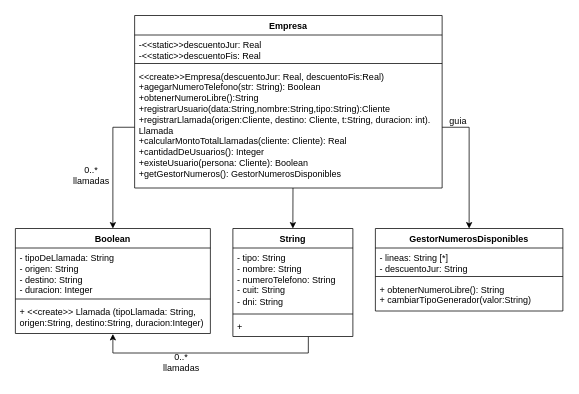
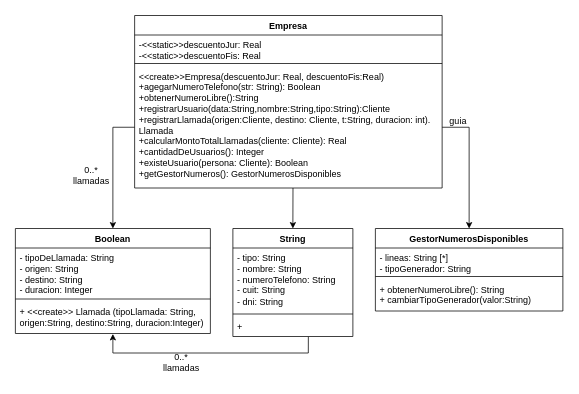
node "- lineas: String [*] - descuentoJur: String": label "- lineas: String [*] - descuentoJur: String" -> "- lineas: String [*] - tipoGenerador: String"
